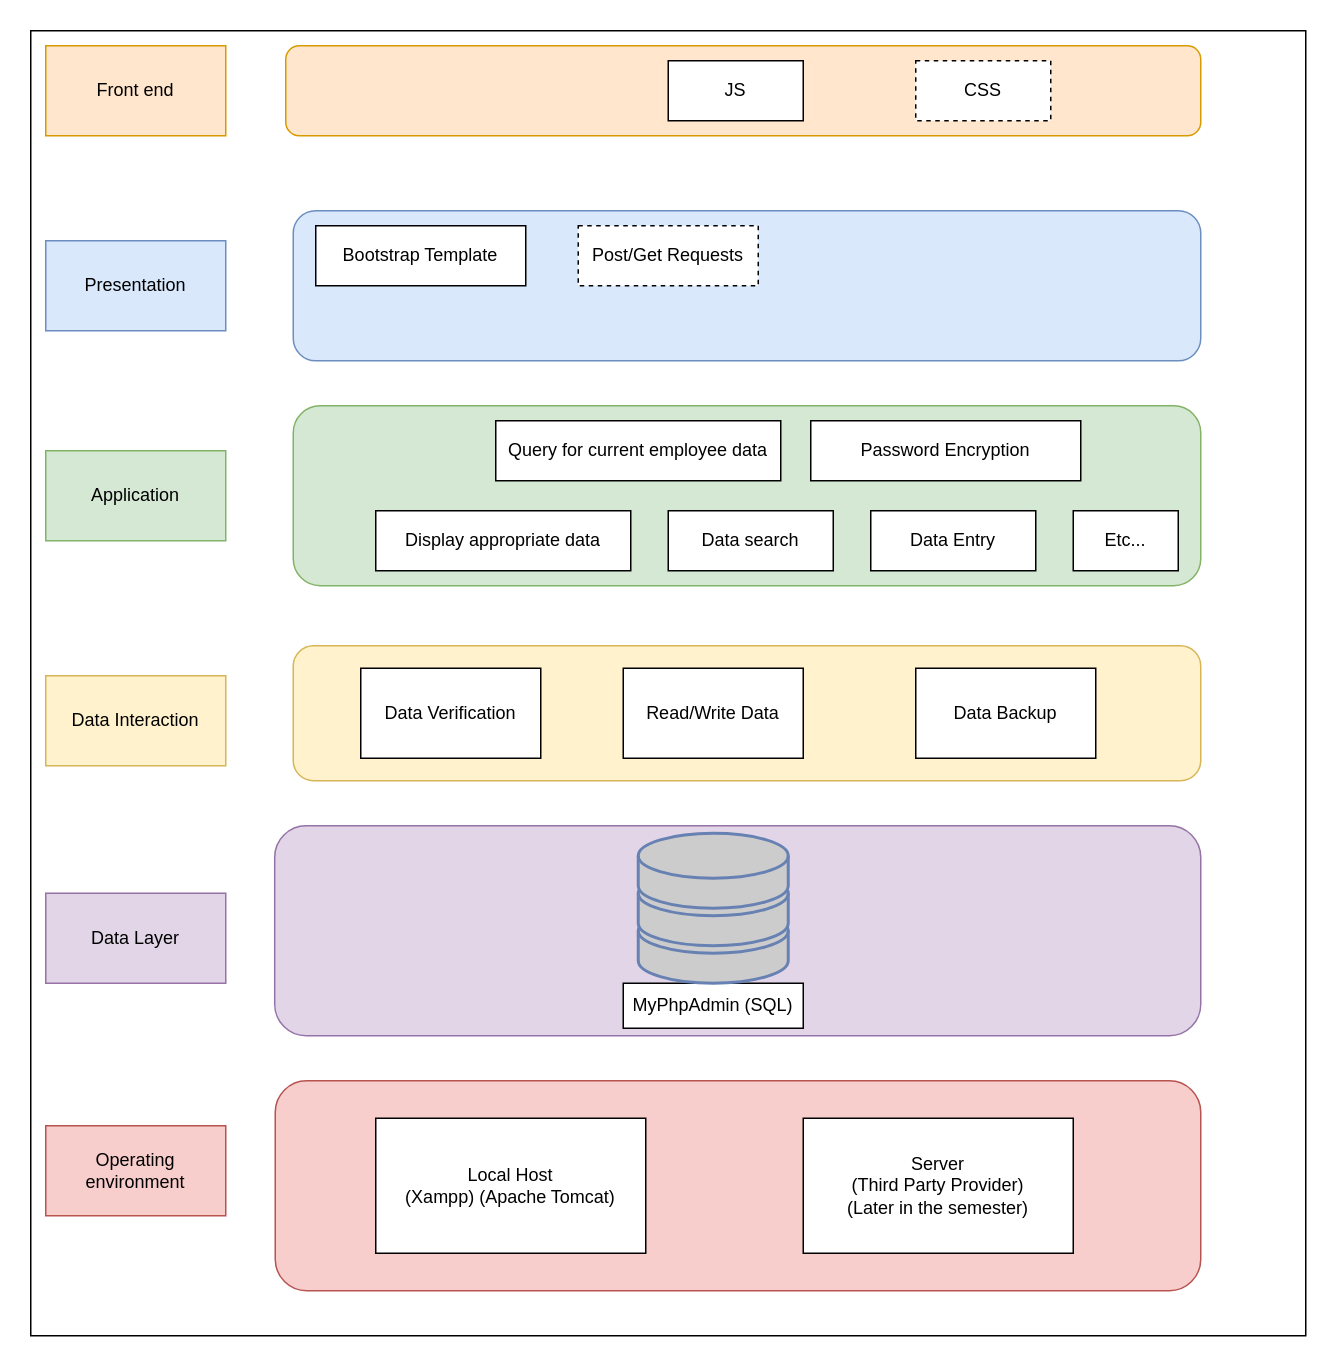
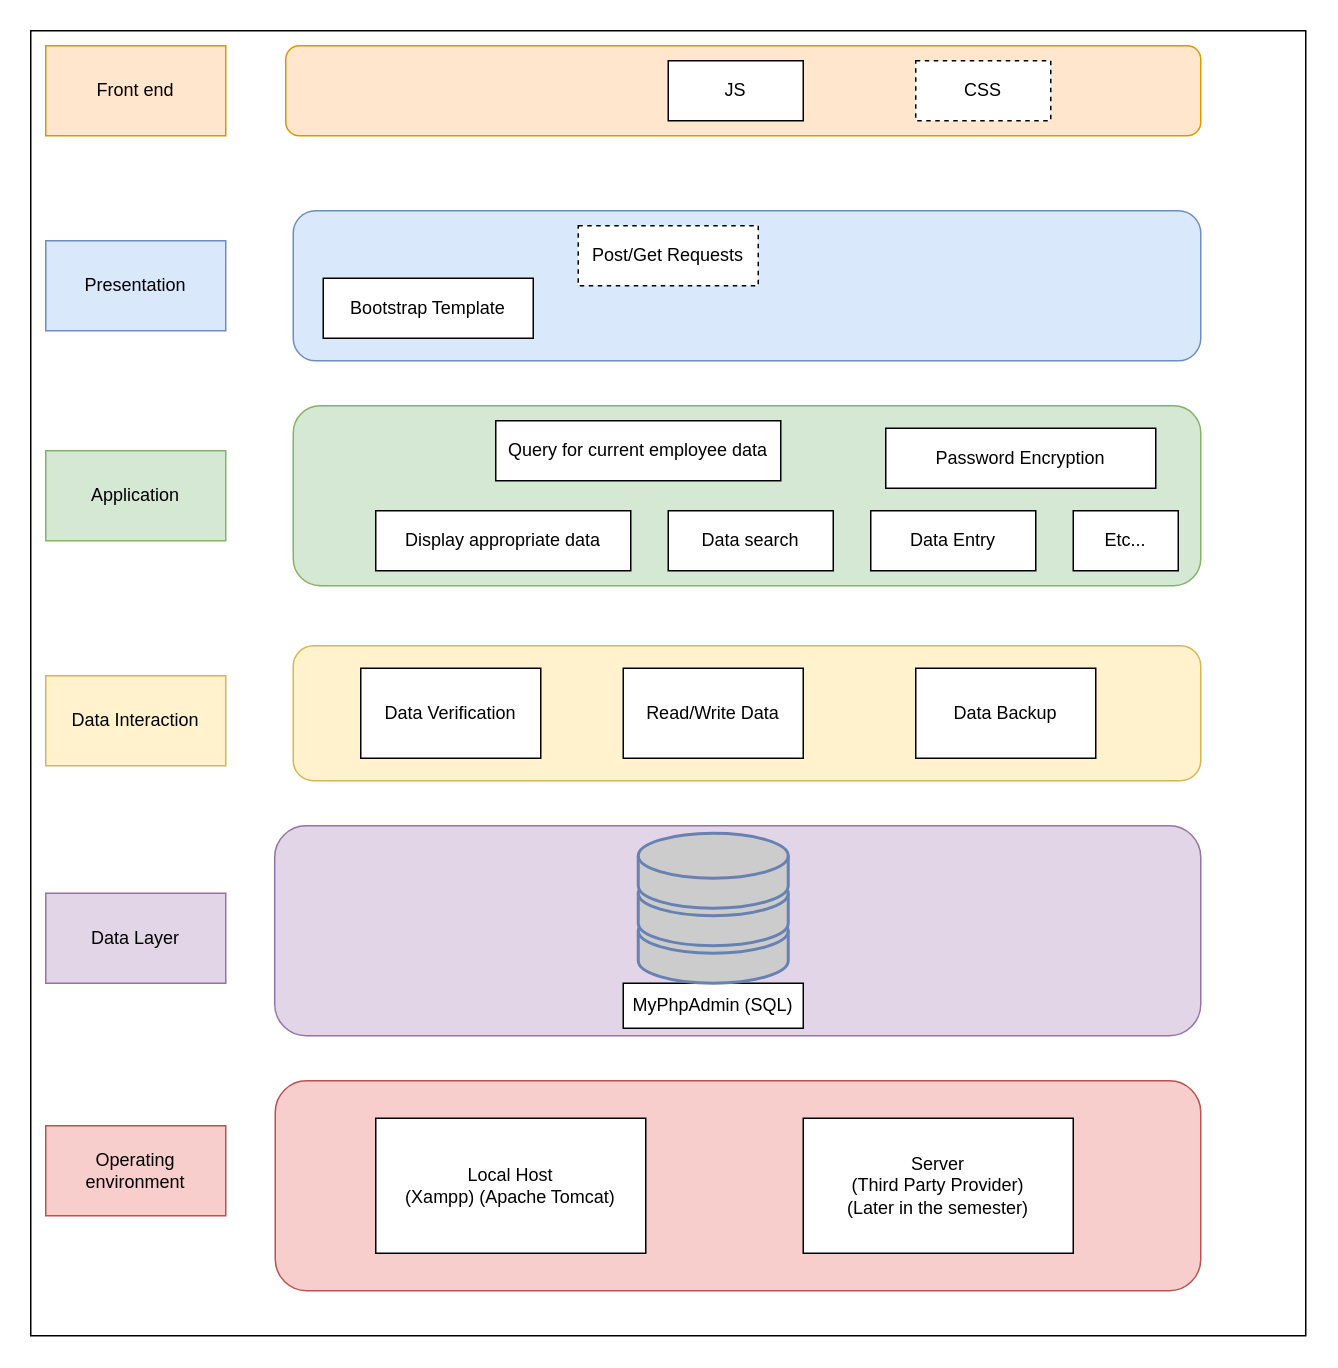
node "Bootstrap Template": moved (421, 256) -> (428, 308)
node "Password Encryption": moved (946, 451) -> (1021, 458)
